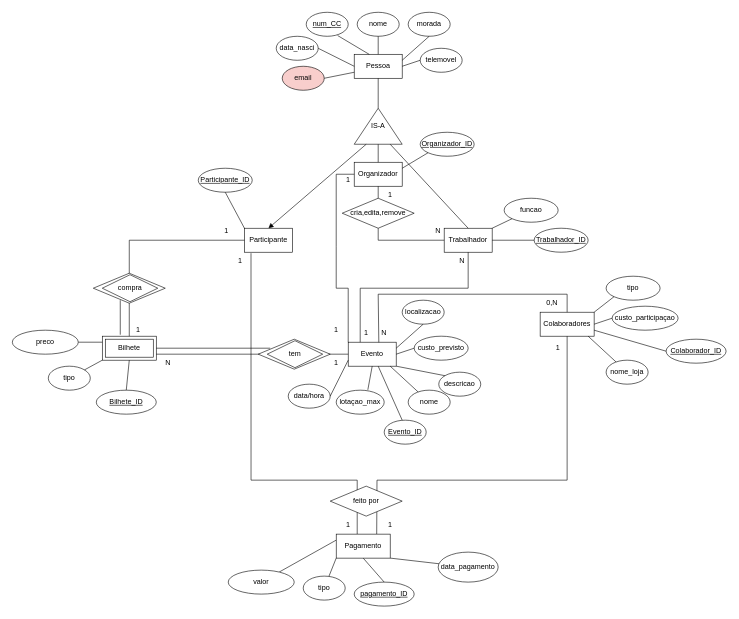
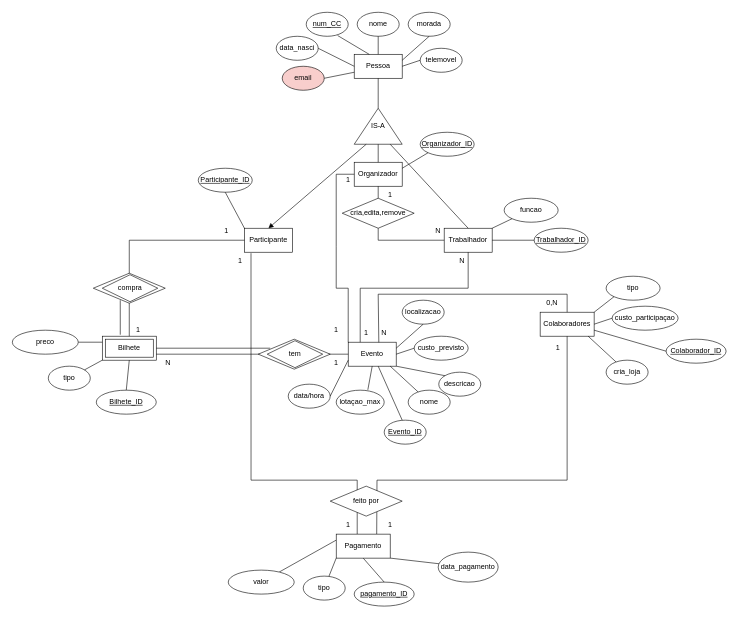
node "nome_loja": label "nome_loja" -> "cria_loja"
